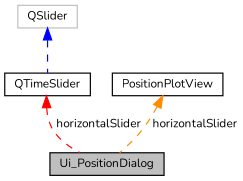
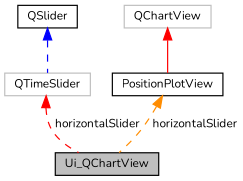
node "QSlider": color grey75 -> black
node "QChartView": added
node "QTimeSlider": color black -> grey75
node "Ui_PositionDialog": label "Ui_PositionDialog" -> "Ui_QChartView"
